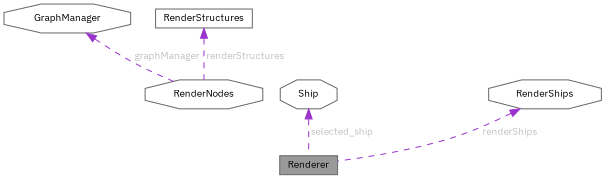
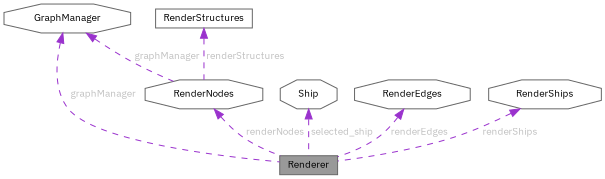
node "RenderEdges": added
edge "Renderer" -> "GraphManager": added, label "graphManager"
edge "Renderer" -> "RenderNodes": added, label "renderNodes"
